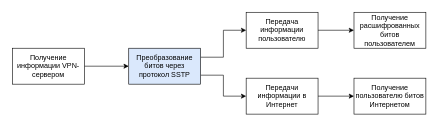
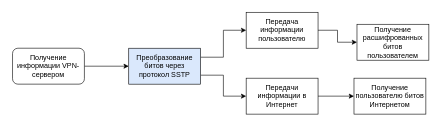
node "Получение расшифрованных битов пользователем": moved (390, 30) -> (393, 42)
node "Получение информации VPN-сервером": shape rectangle -> rounded rectangle
